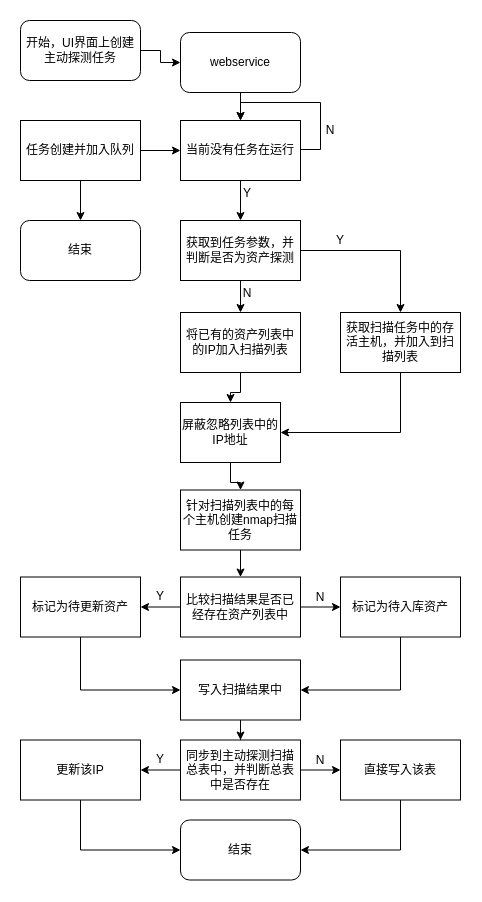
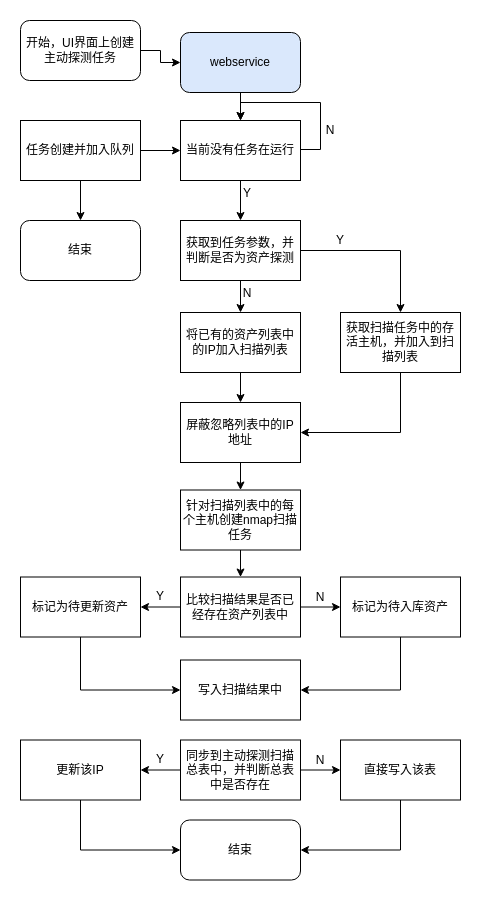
node "webservice": fillcolor #ffffff -> #dae8fc
node "屏蔽忽略列表中的IP地址": size 100x60 -> 120x60
edge "写入扫描结果中" -> "同步到主动探测扫描总表中，并判断总表中是否存在": removed
